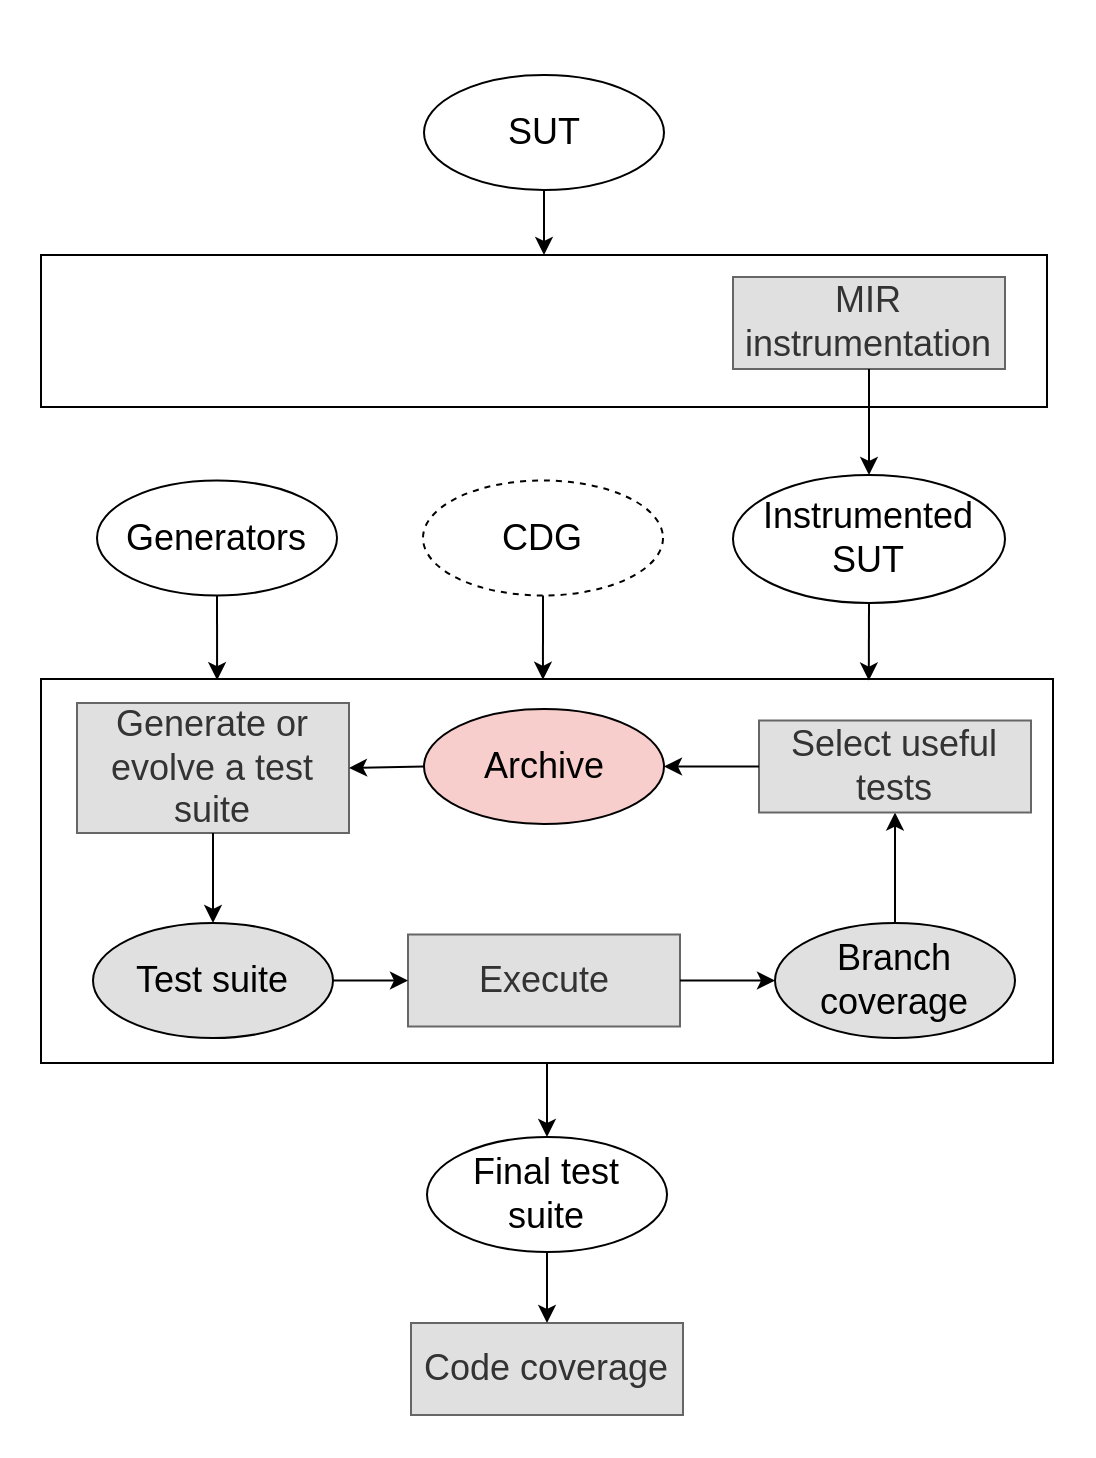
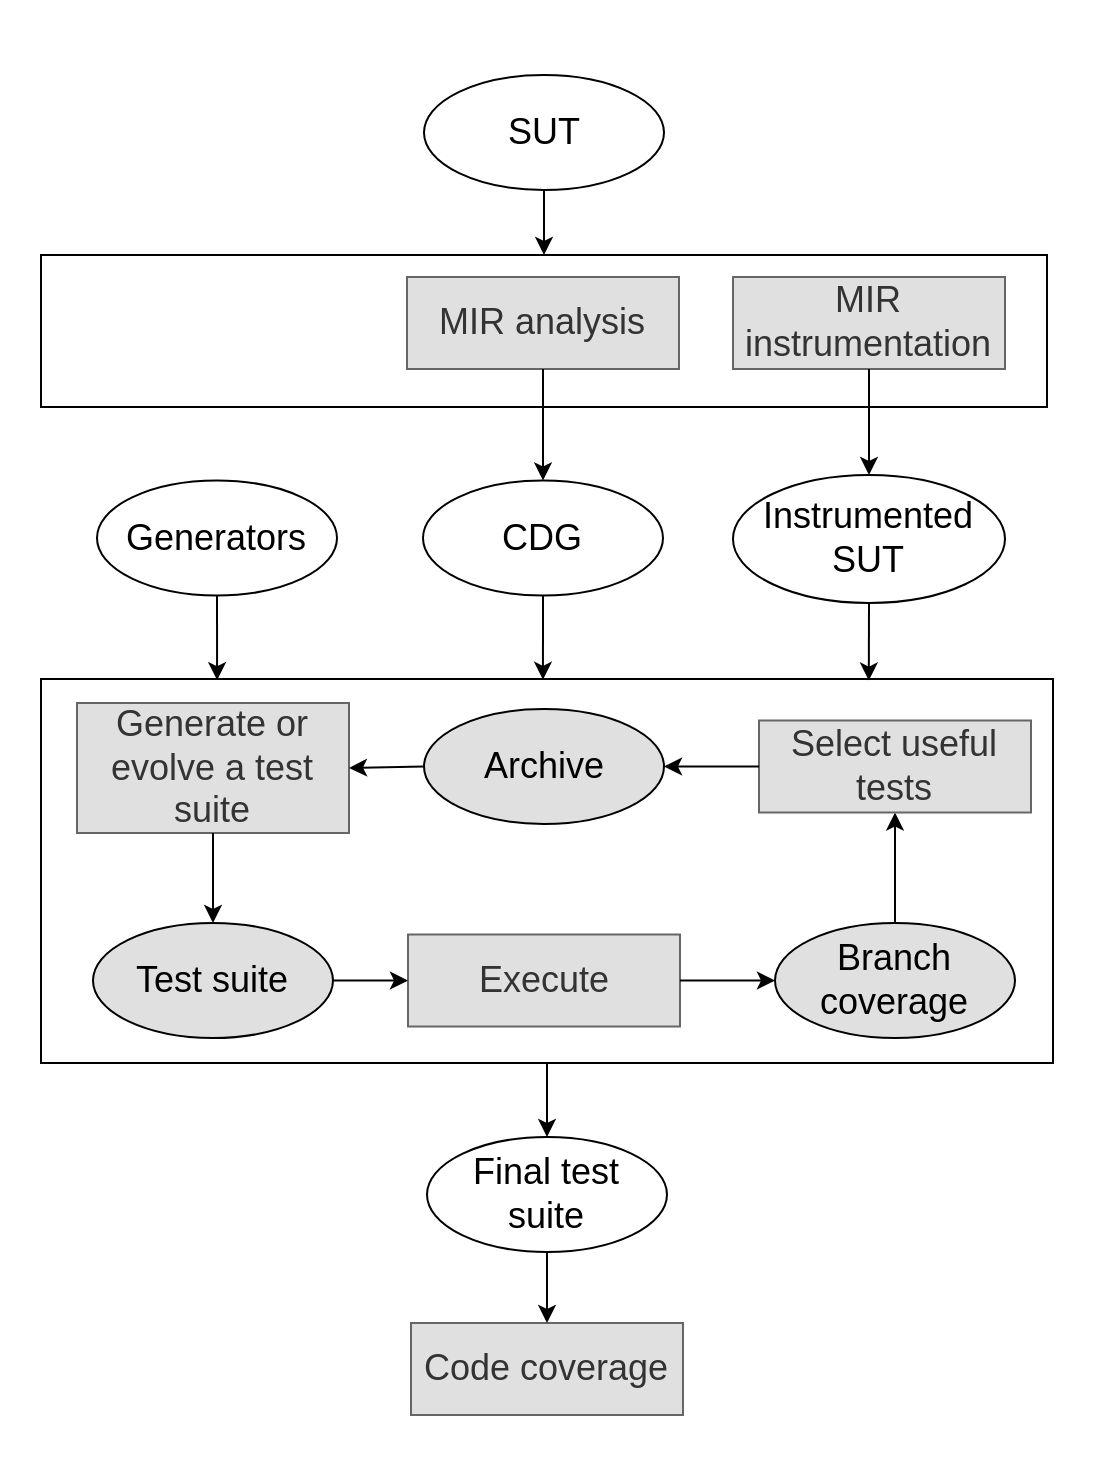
node "MIR analysis": added
edge "MIR analysis" -> "CDG": added
node "CDG": style dashed -> solid
node "Archive": fillcolor #f8cecc -> #e0e0e0
